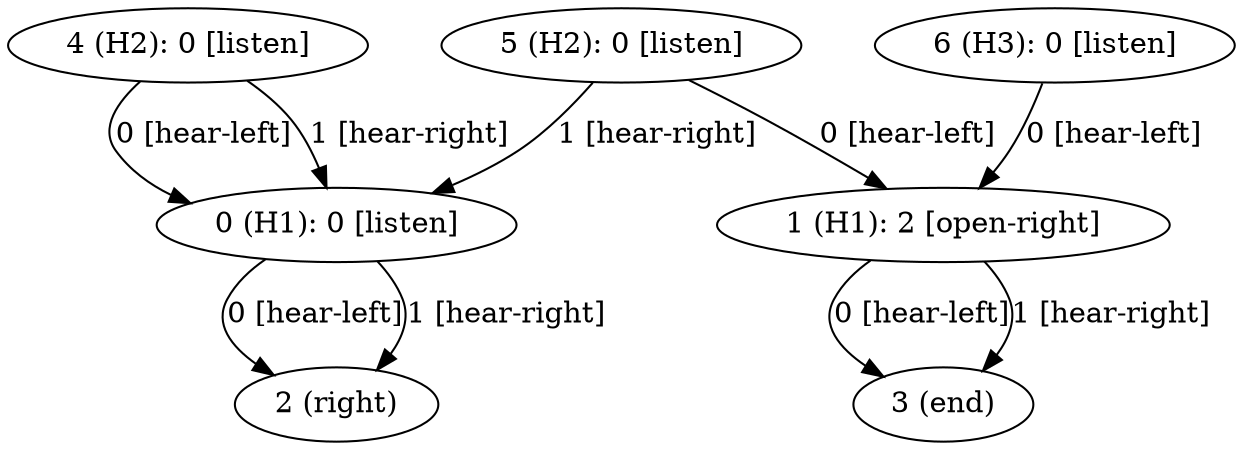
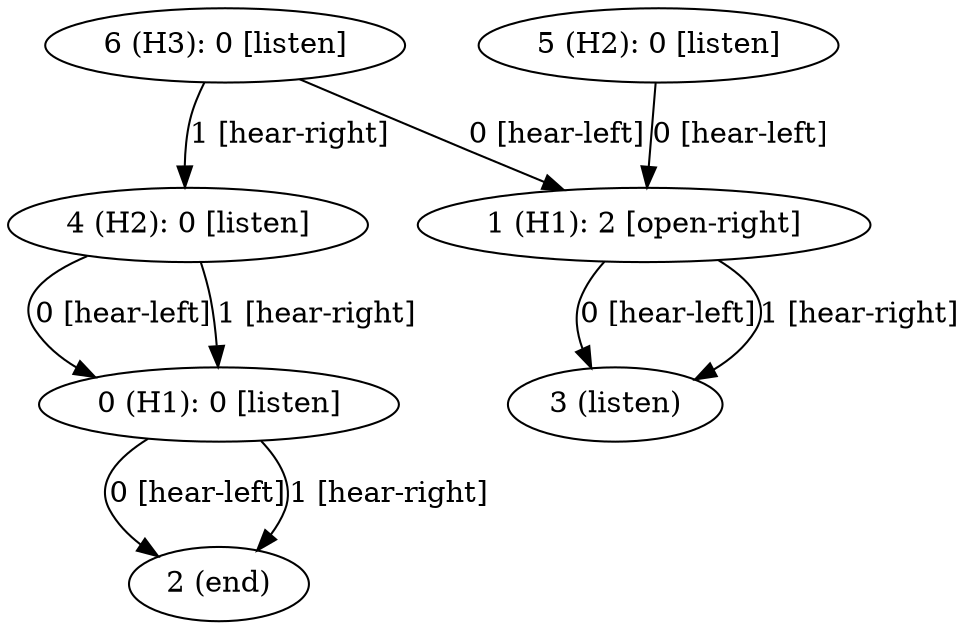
edge "6 (H3): 0 [listen]" -> "4 (H2): 0 [listen]": added, label "1 [hear-right]"
edge "5 (H2): 0 [listen]" -> "0 (H1): 0 [listen]": removed, label "1 [hear-right]"
node "2 (right)": label "2 (right)" -> "2 (end)"
node "3 (end)": label "3 (end)" -> "3 (listen)"
